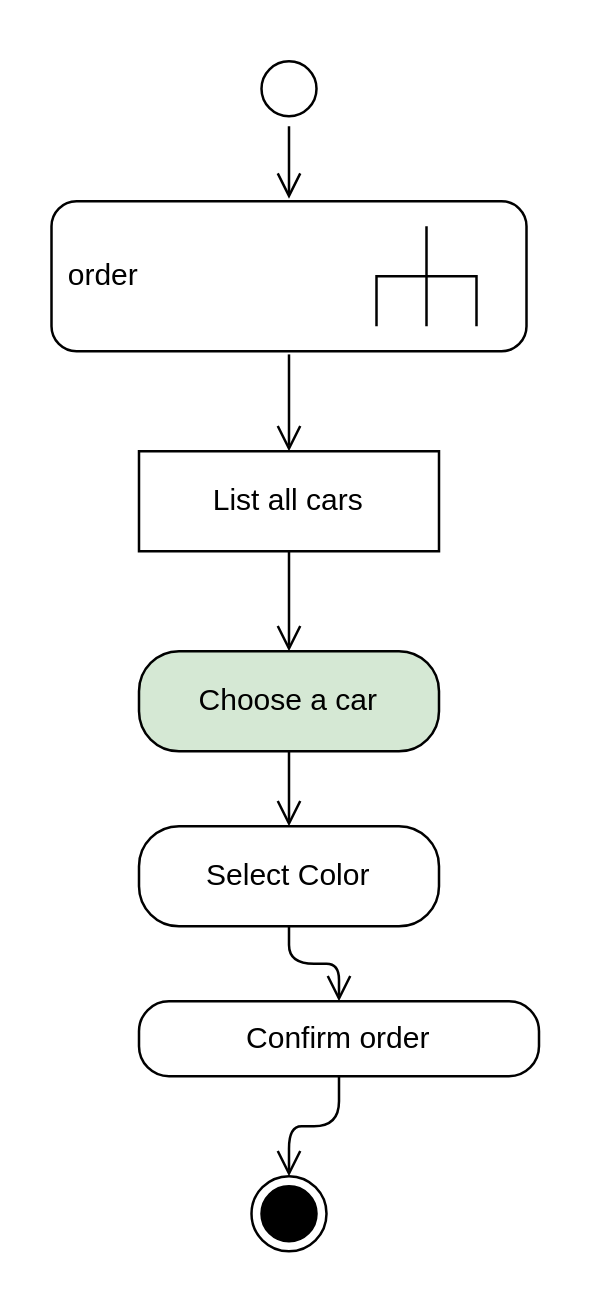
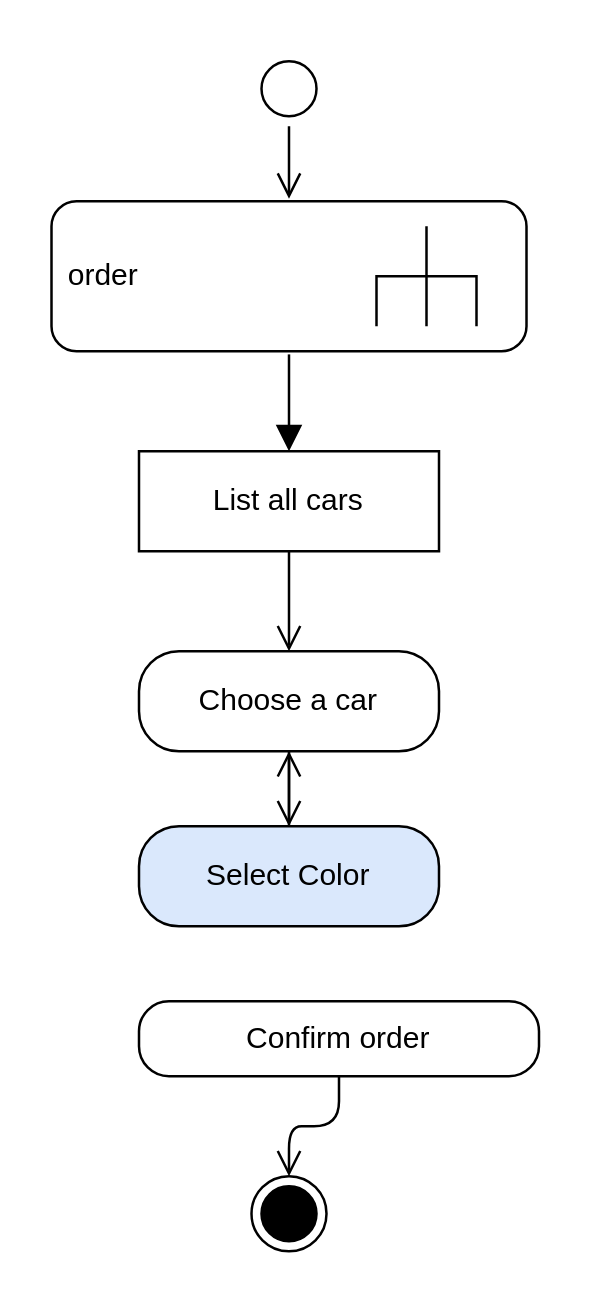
edge "order" -> "List all cars": arrowhead open -> block
node "Choose a car": fillcolor #d5e8d4 -> #ffffff
node "Select Color": fillcolor #ffffff -> #dae8fc
edge "Select Color" -> "Confirm order": now "Select Color" -> "Choose a car"
